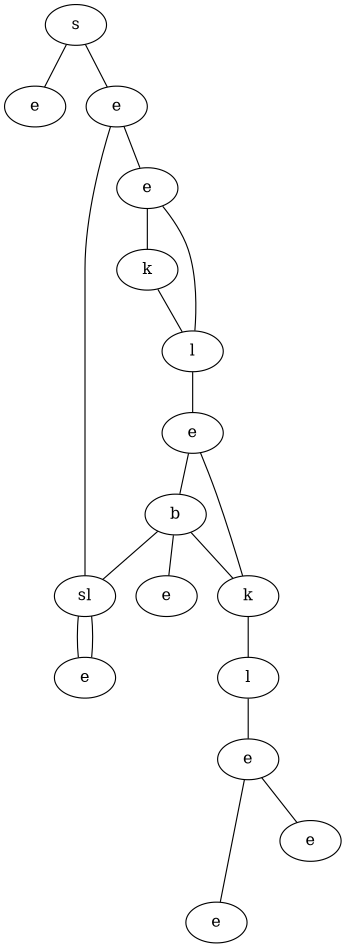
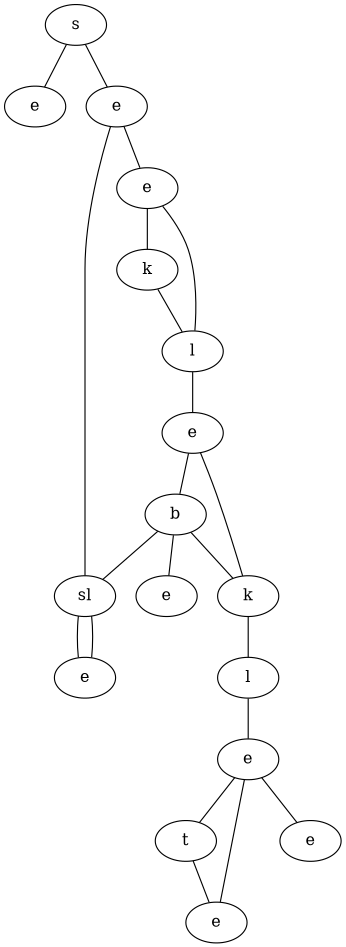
node "t": added
